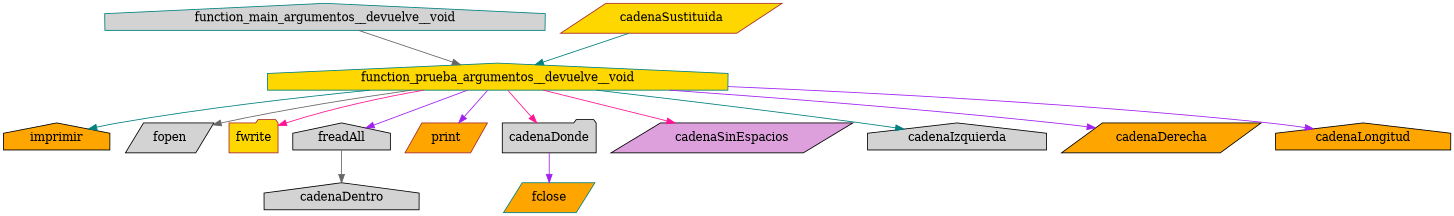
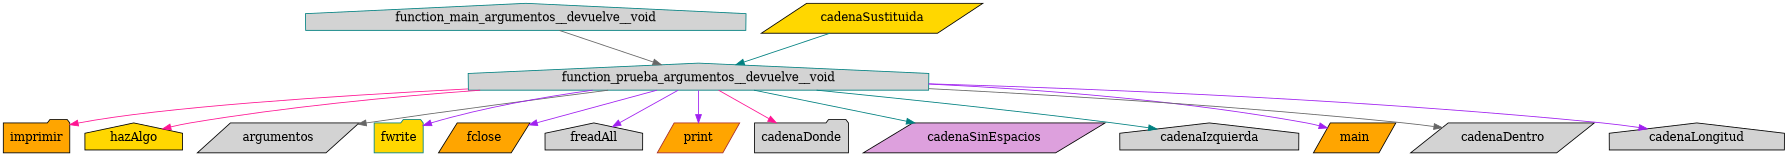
node "cadenaSustituida": color brown -> black
node "function_prueba_argumentos__devuelve__void": fillcolor gold -> lightgrey
edge "function_prueba_argumentos__devuelve__void" -> "fwrite": color deeppink -> purple
edge "function_prueba_argumentos__devuelve__void" -> "imprimir": color teal -> deeppink
edge "function_prueba_argumentos__devuelve__void" -> "cadenaSinEspacios": color deeppink -> teal
node "imprimir": shape house -> folder
node "hazAlgo": added
node "fopen": label "fopen" -> "argumentos"
node "fwrite": color brown -> teal
node "cadenaDerecha": label "cadenaDerecha" -> "main"
node "cadenaLongitud": fillcolor orange -> lightgrey
edge "freadAll" -> "cadenaDentro": now "function_prueba_argumentos__devuelve__void" -> "cadenaDentro"
edge "cadenaDonde" -> "fclose": now "function_prueba_argumentos__devuelve__void" -> "fclose"
node "cadenaDentro": shape house -> parallelogram
node "fclose": color teal -> black
